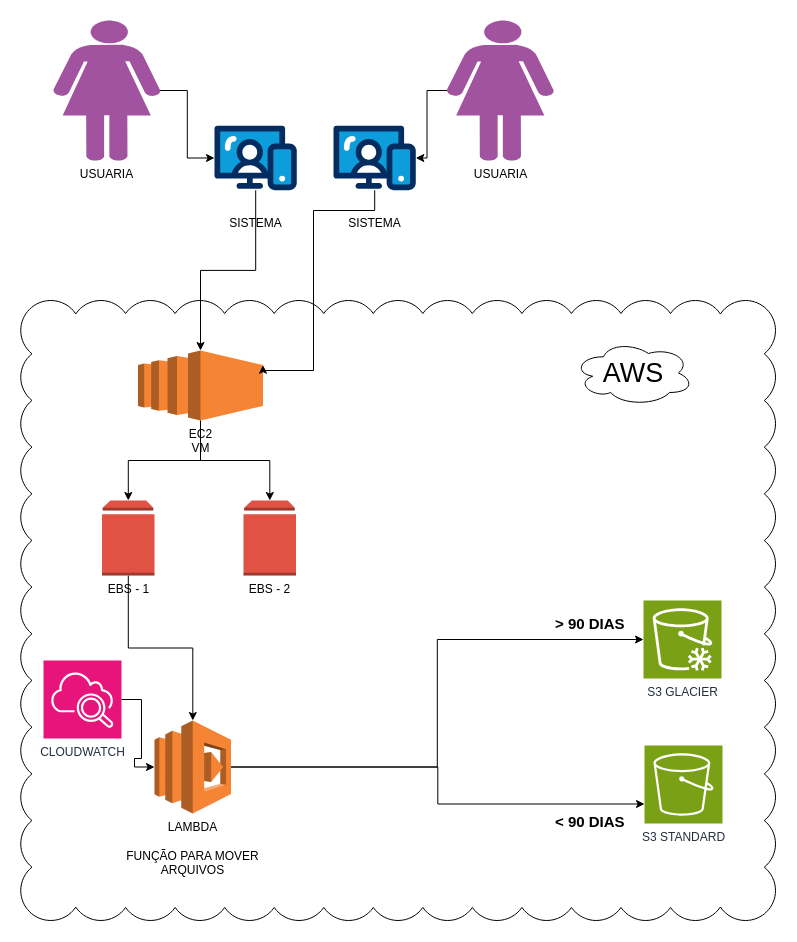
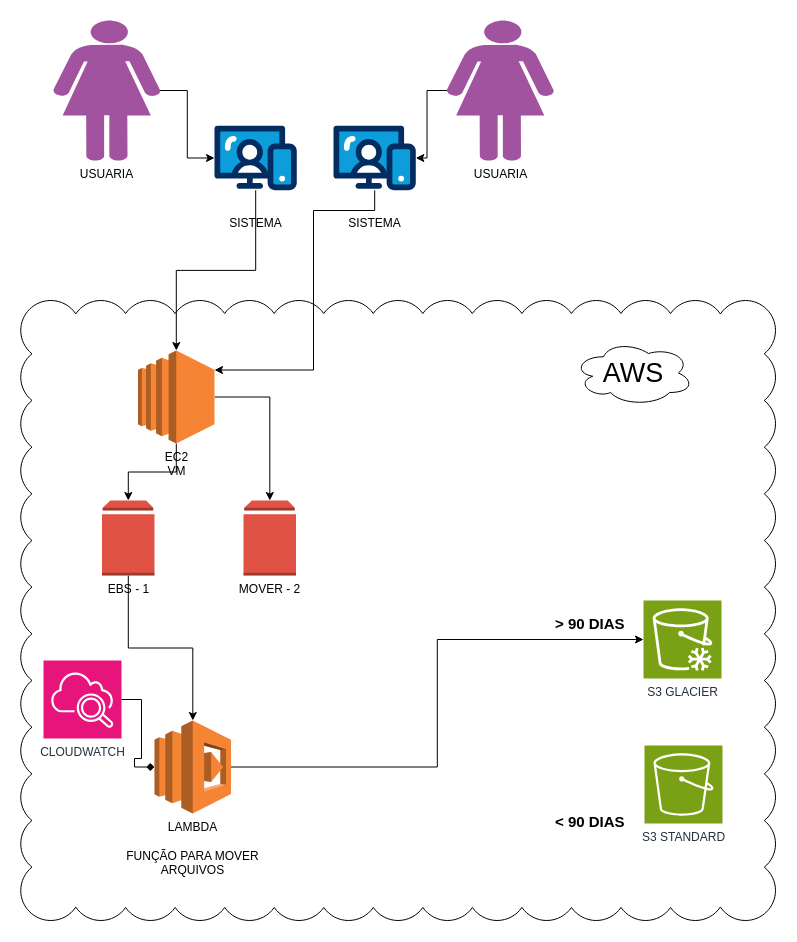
node "EC2 VM": size 125x70 -> 77x93
node "EBS - 2": label "EBS - 2" -> "MOVER - 2"
edge "CLOUDWATCH" -> "LAMBDA FUNÇÃO PARA MOVER ARQUIVOS": arrowhead classic -> diamond
edge "LAMBDA FUNÇÃO PARA MOVER ARQUIVOS" -> "S3 STANDARD": removed
